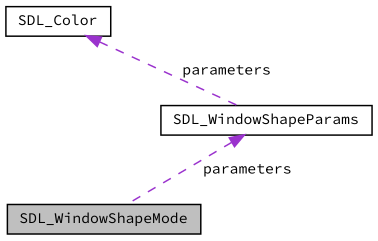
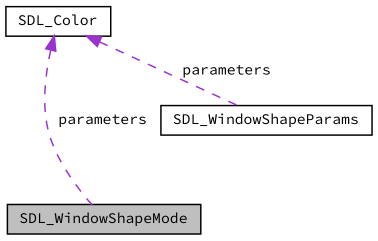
edge "SDL_WindowShapeMode" -> "SDL_WindowShapeParams": now "SDL_WindowShapeMode" -> "SDL_Color"
